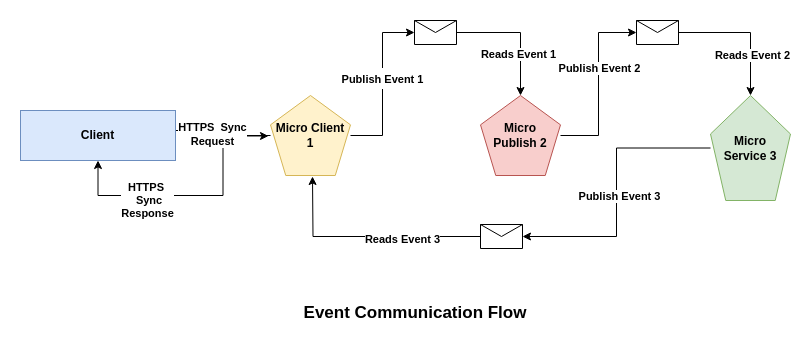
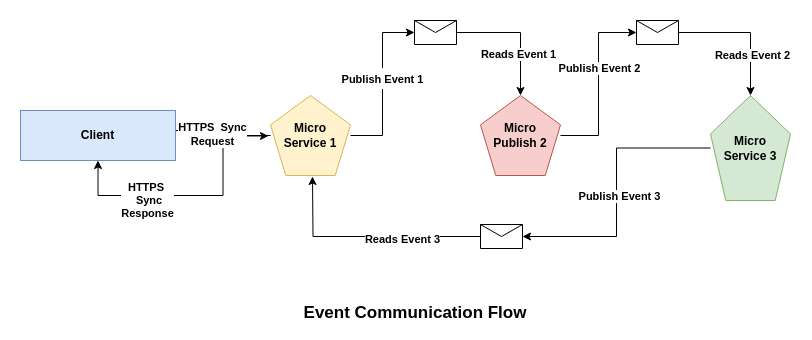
node "Micro Client 1": label "Micro Client 1" -> "Micro Service 1"
